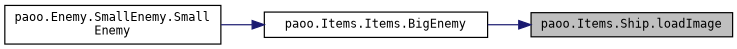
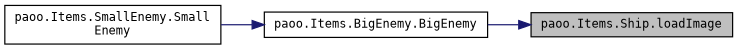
node "paoo.Enemy.SmallEnemy.Small Enemy": label "paoo.Enemy.SmallEnemy.Small Enemy" -> "paoo.Items.SmallEnemy.Small Enemy"
node "paoo.Items.Items.BigEnemy": label "paoo.Items.Items.BigEnemy" -> "paoo.Items.BigEnemy.BigEnemy"
